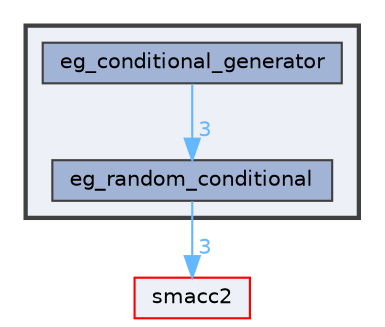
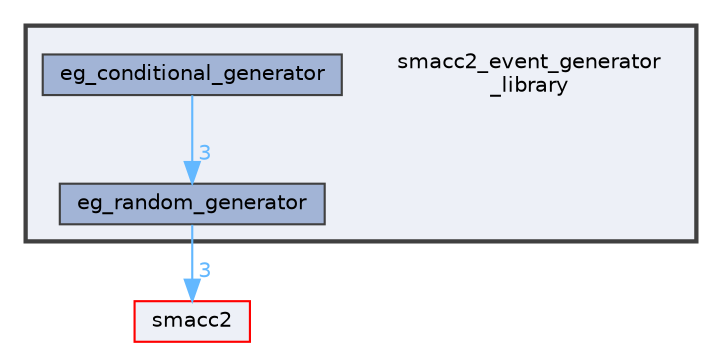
node "smacc2_event_generator _library": added
node "eg_random_conditional": label "eg_random_conditional" -> "eg_random_generator"
